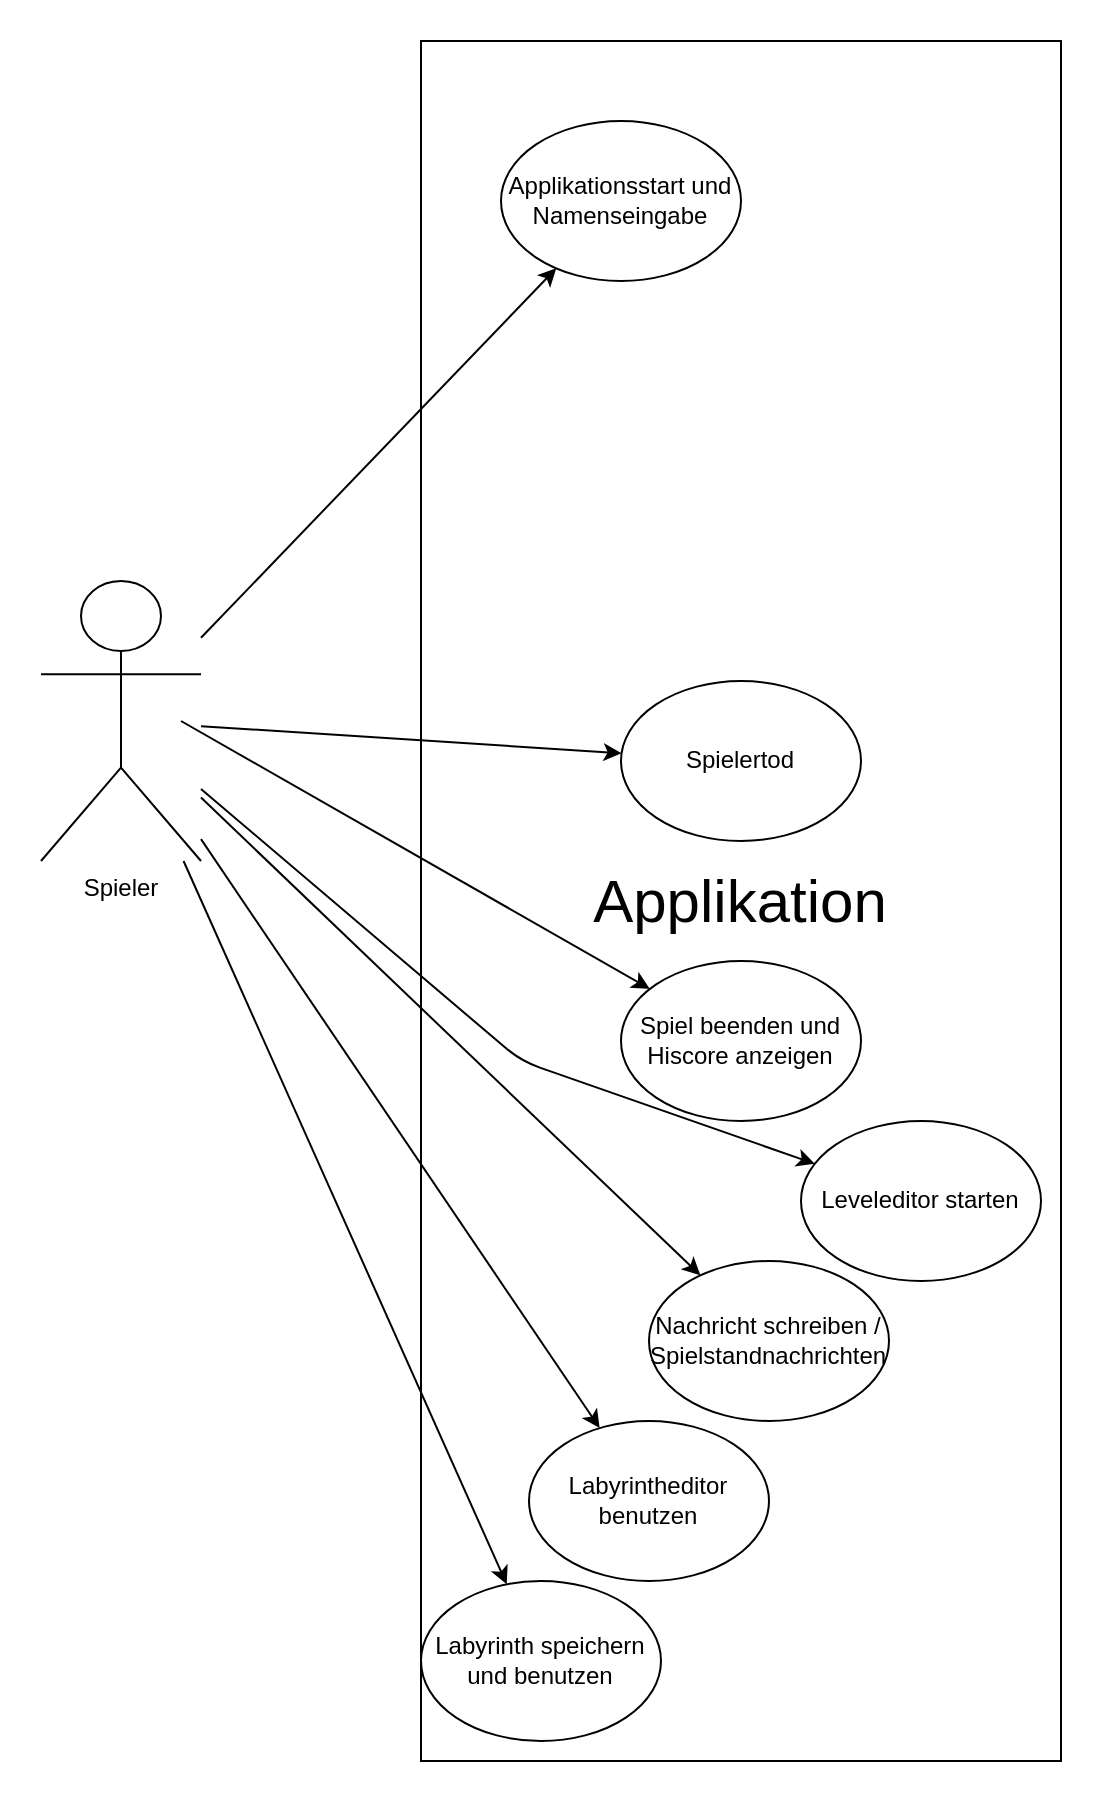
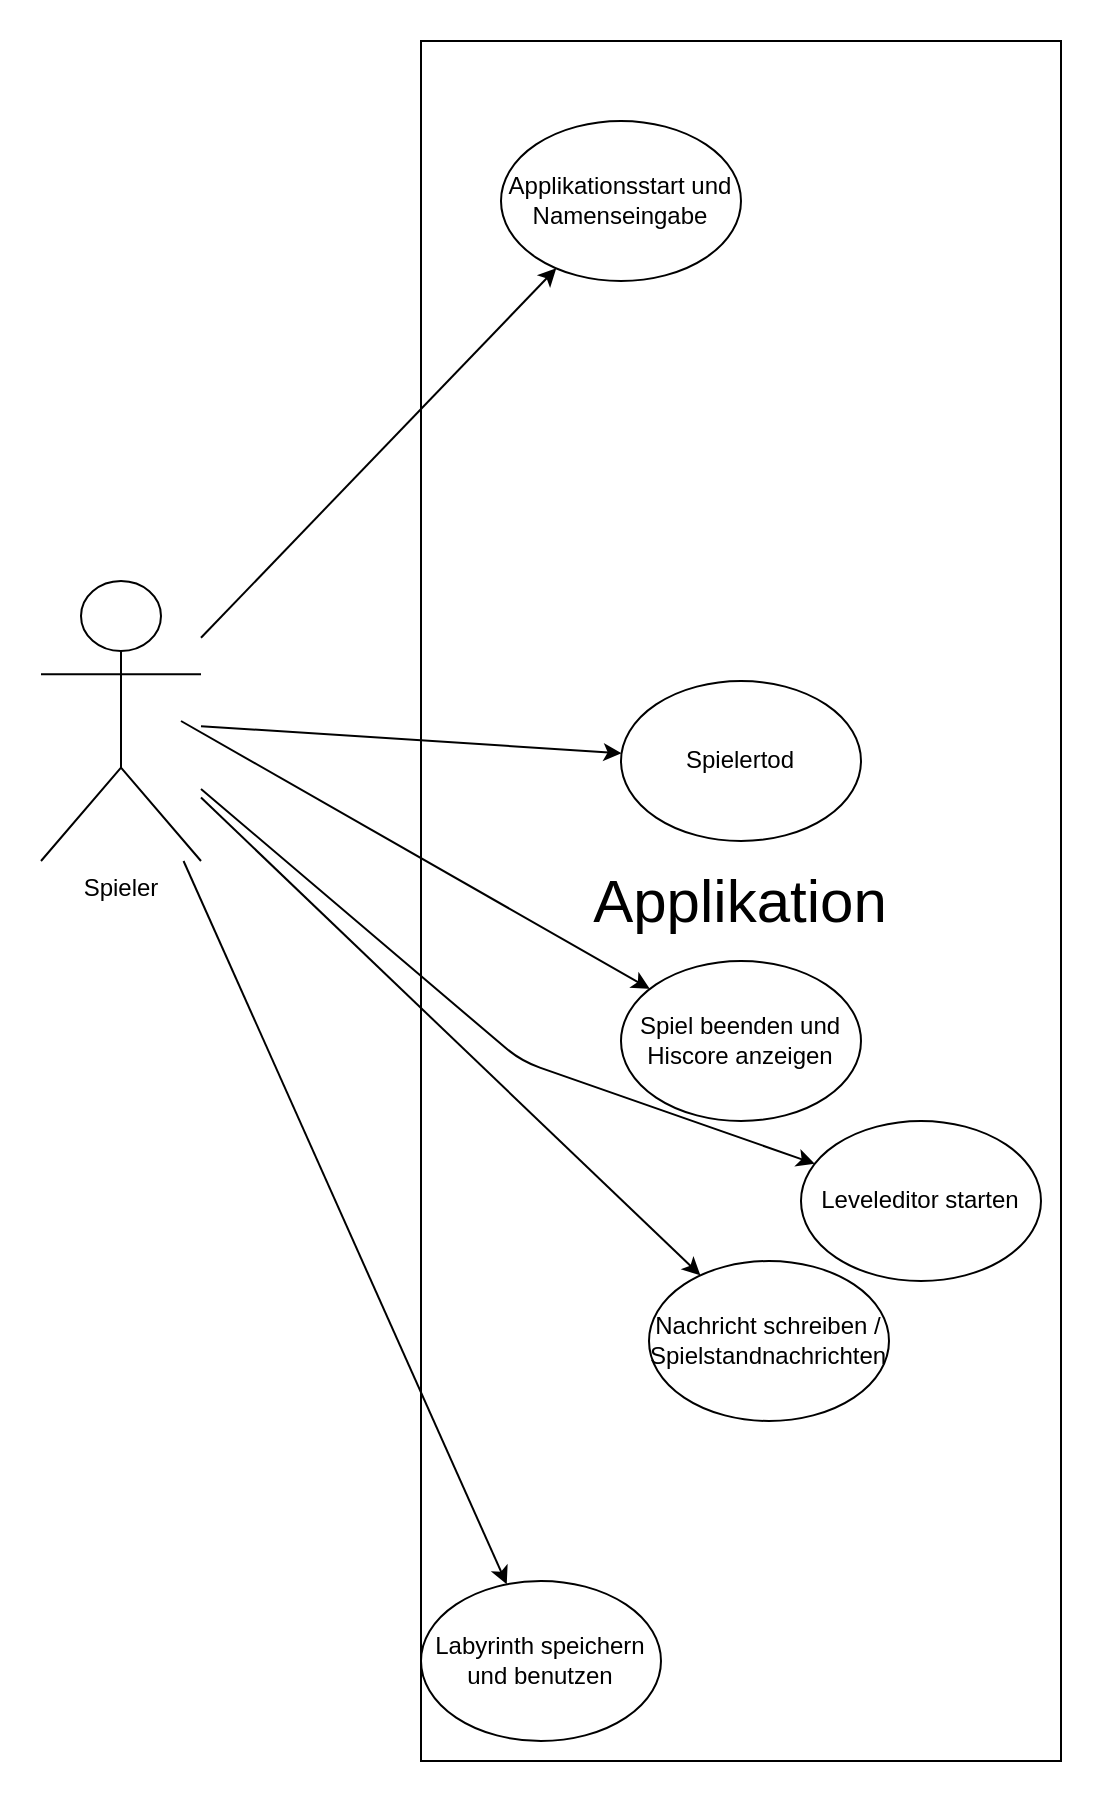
edge "Spieler" -> "Labyrintheditor benutzen": removed
node "Labyrintheditor benutzen": removed
